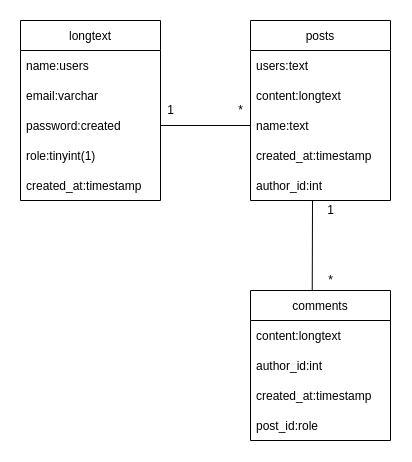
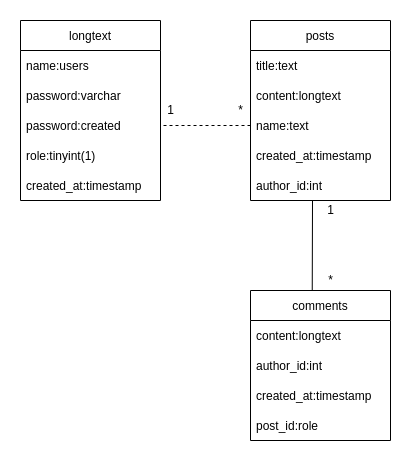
node "users:text": label "users:text" -> "title:text"
node "email:varchar": label "email:varchar" -> "password:varchar"
edge "password:created" -- "name:text": style solid -> dashed
